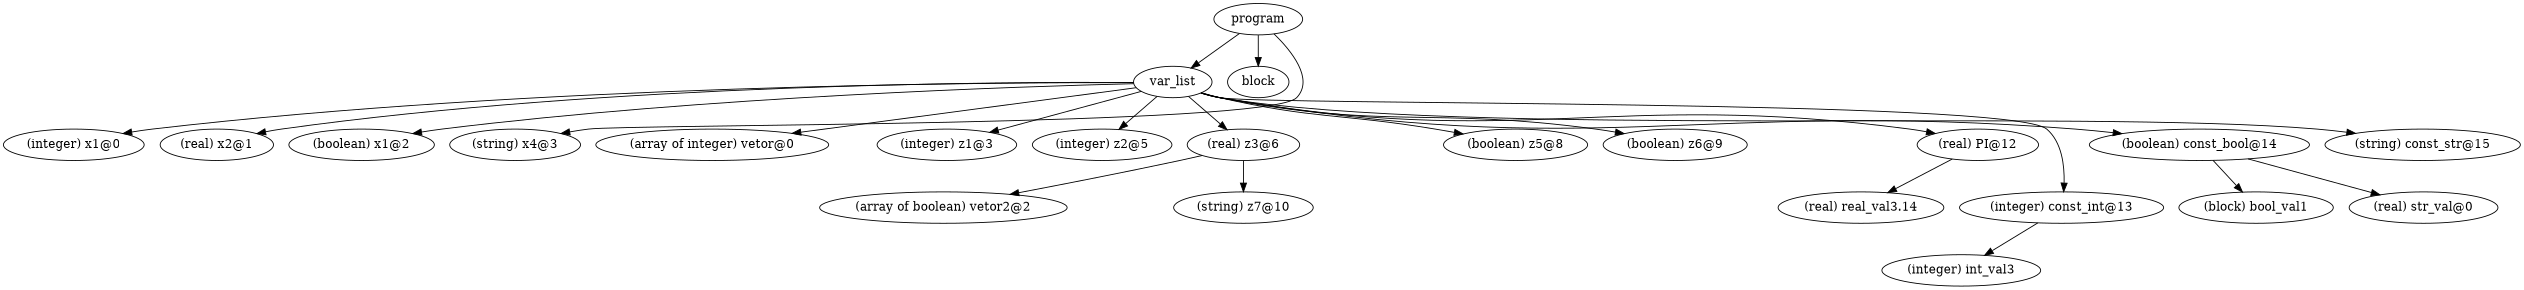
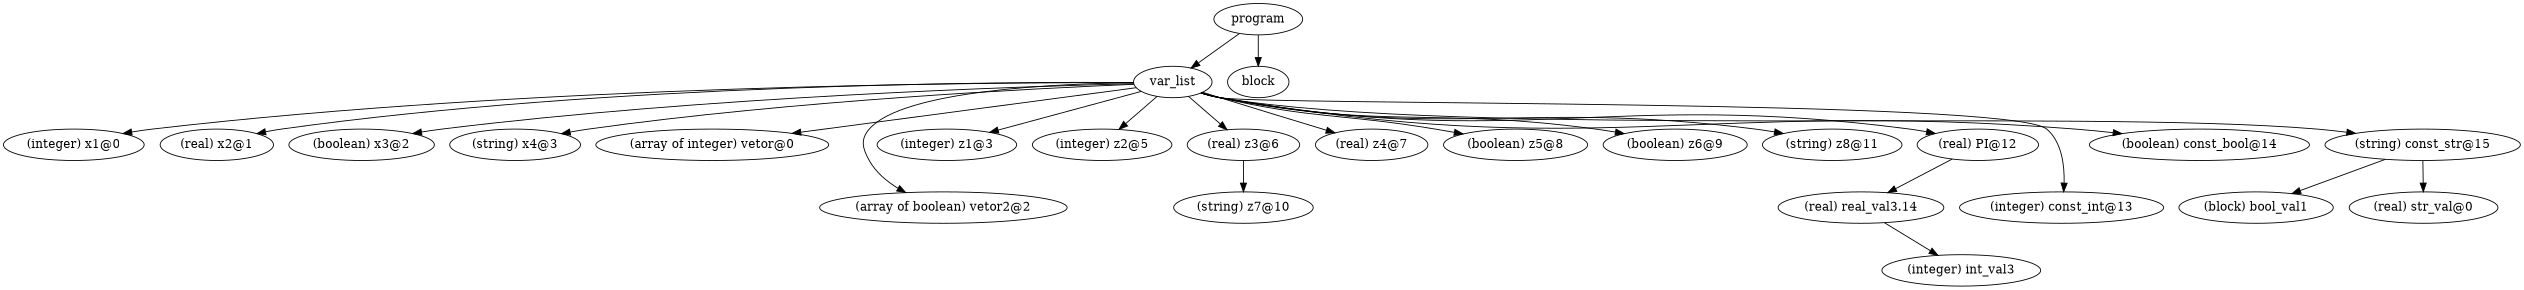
edge "program" -> "(string) x4@3": now "var_list" -> "(string) x4@3"
node "(boolean) x1@2": label "(boolean) x1@2" -> "(boolean) x3@2"
node "(real) z4@7": added
node "(string) z8@11": added
edge "(boolean) const_bool@14" -> "(block) bool_val1": now "(string) const_str@15" -> "(block) bool_val1"
edge "(real) z3@6" -> "(array of boolean) vetor2@2": now "var_list" -> "(array of boolean) vetor2@2"
edge "(boolean) const_bool@14" -> "(real) str_val@0": now "(string) const_str@15" -> "(real) str_val@0"
edge "(integer) const_int@13" -> "(integer) int_val3": now "(real) real_val3.14" -> "(integer) int_val3"
